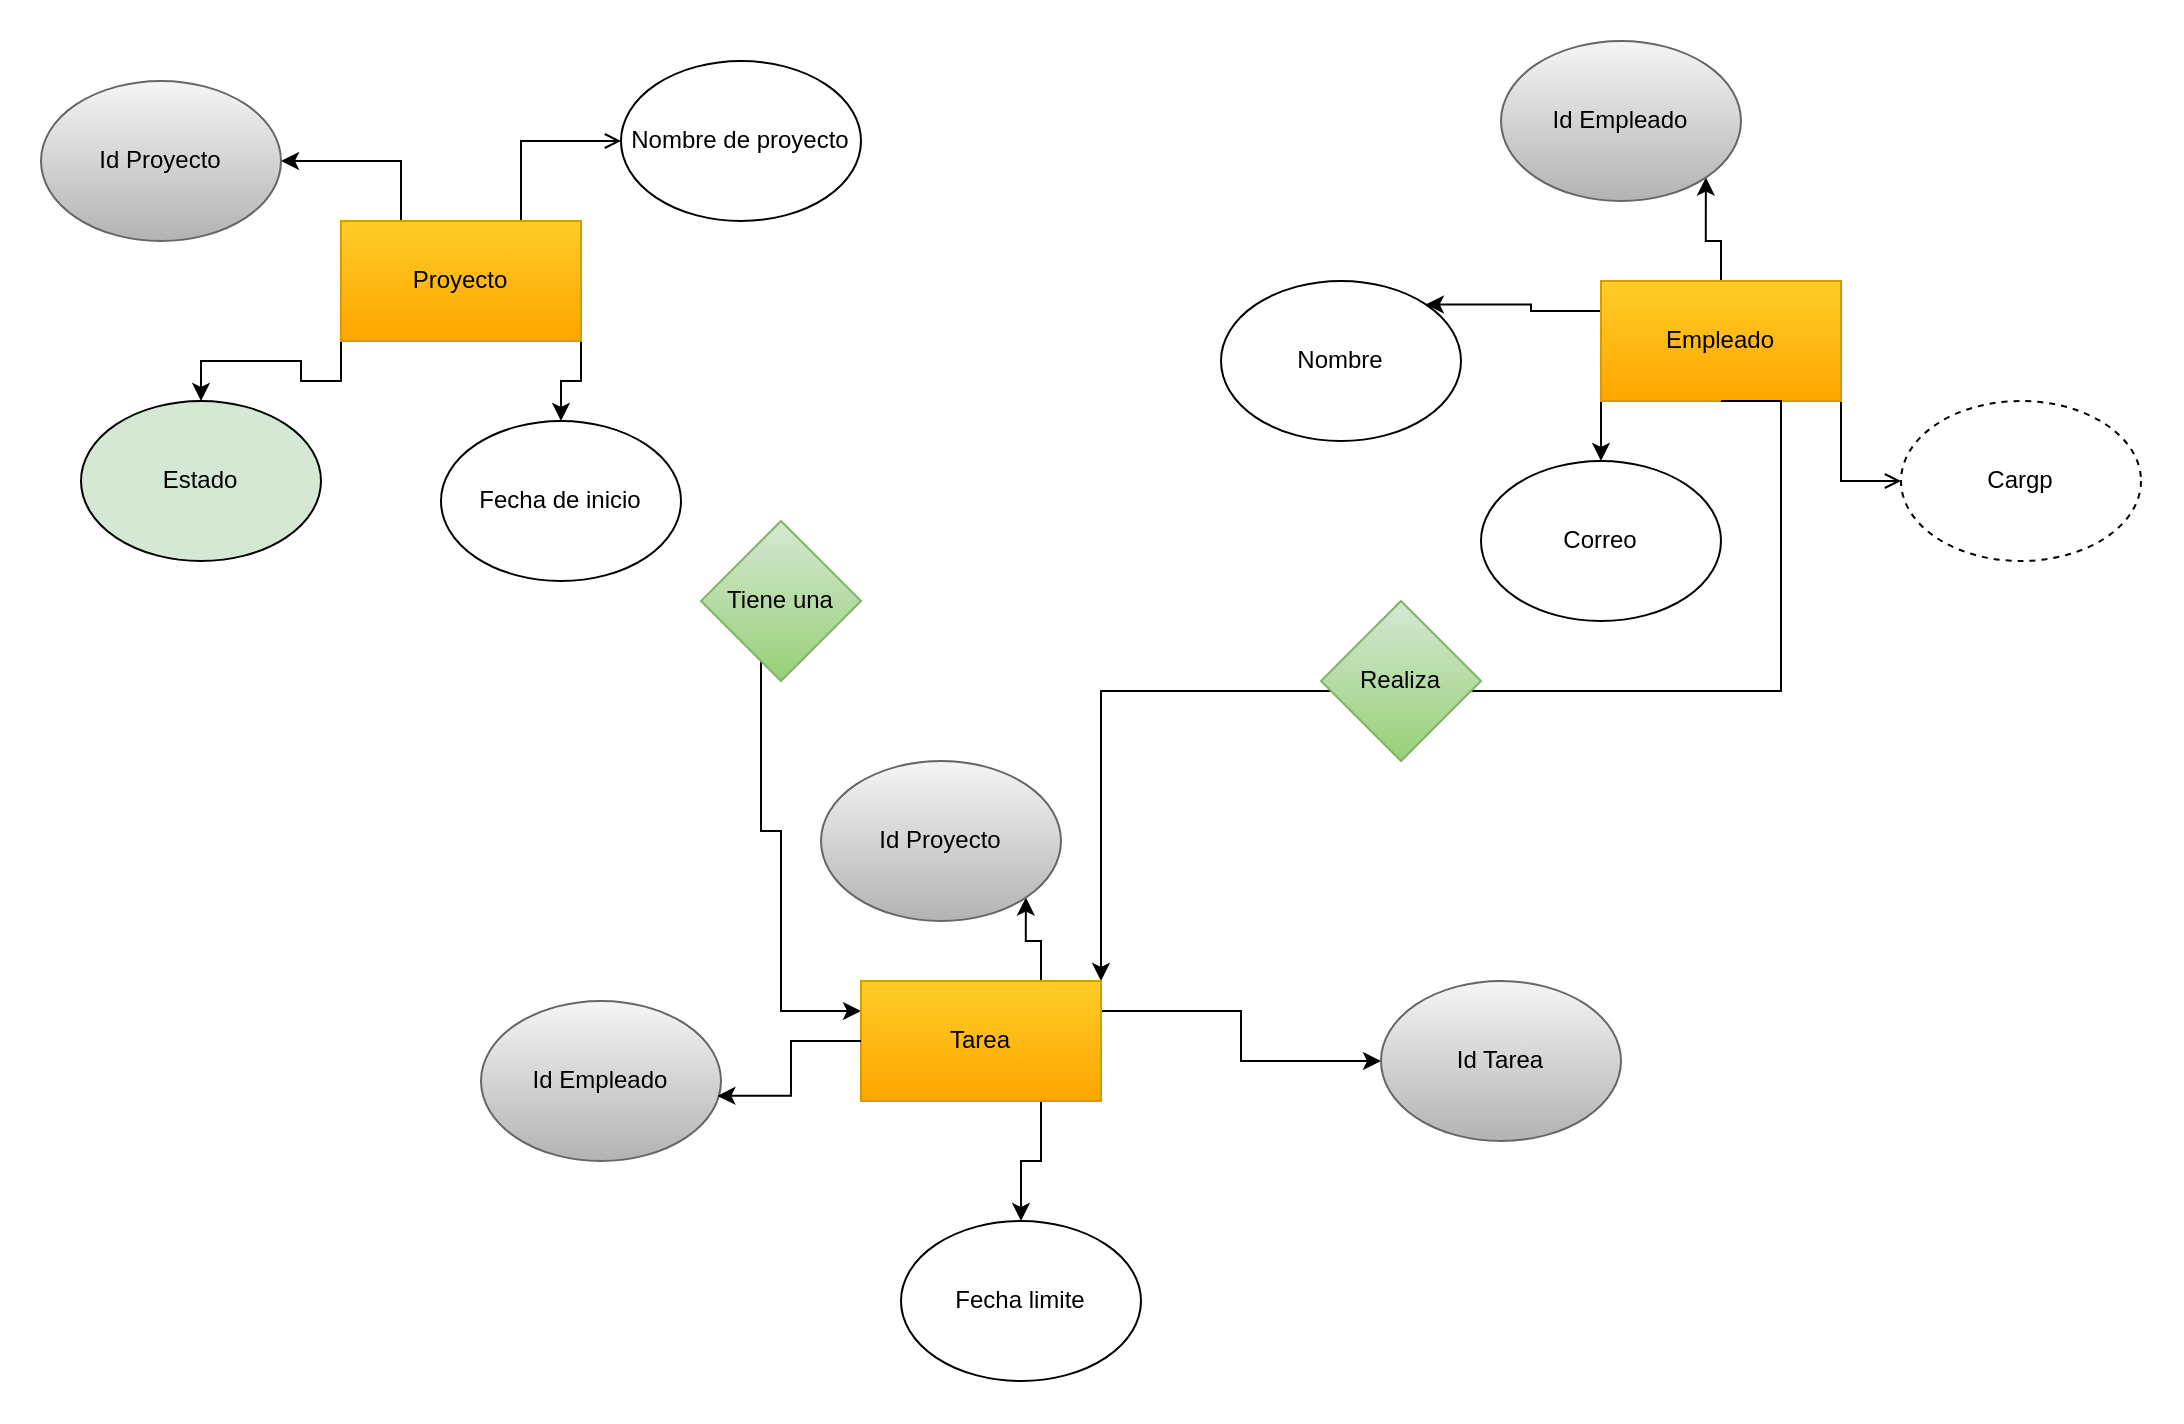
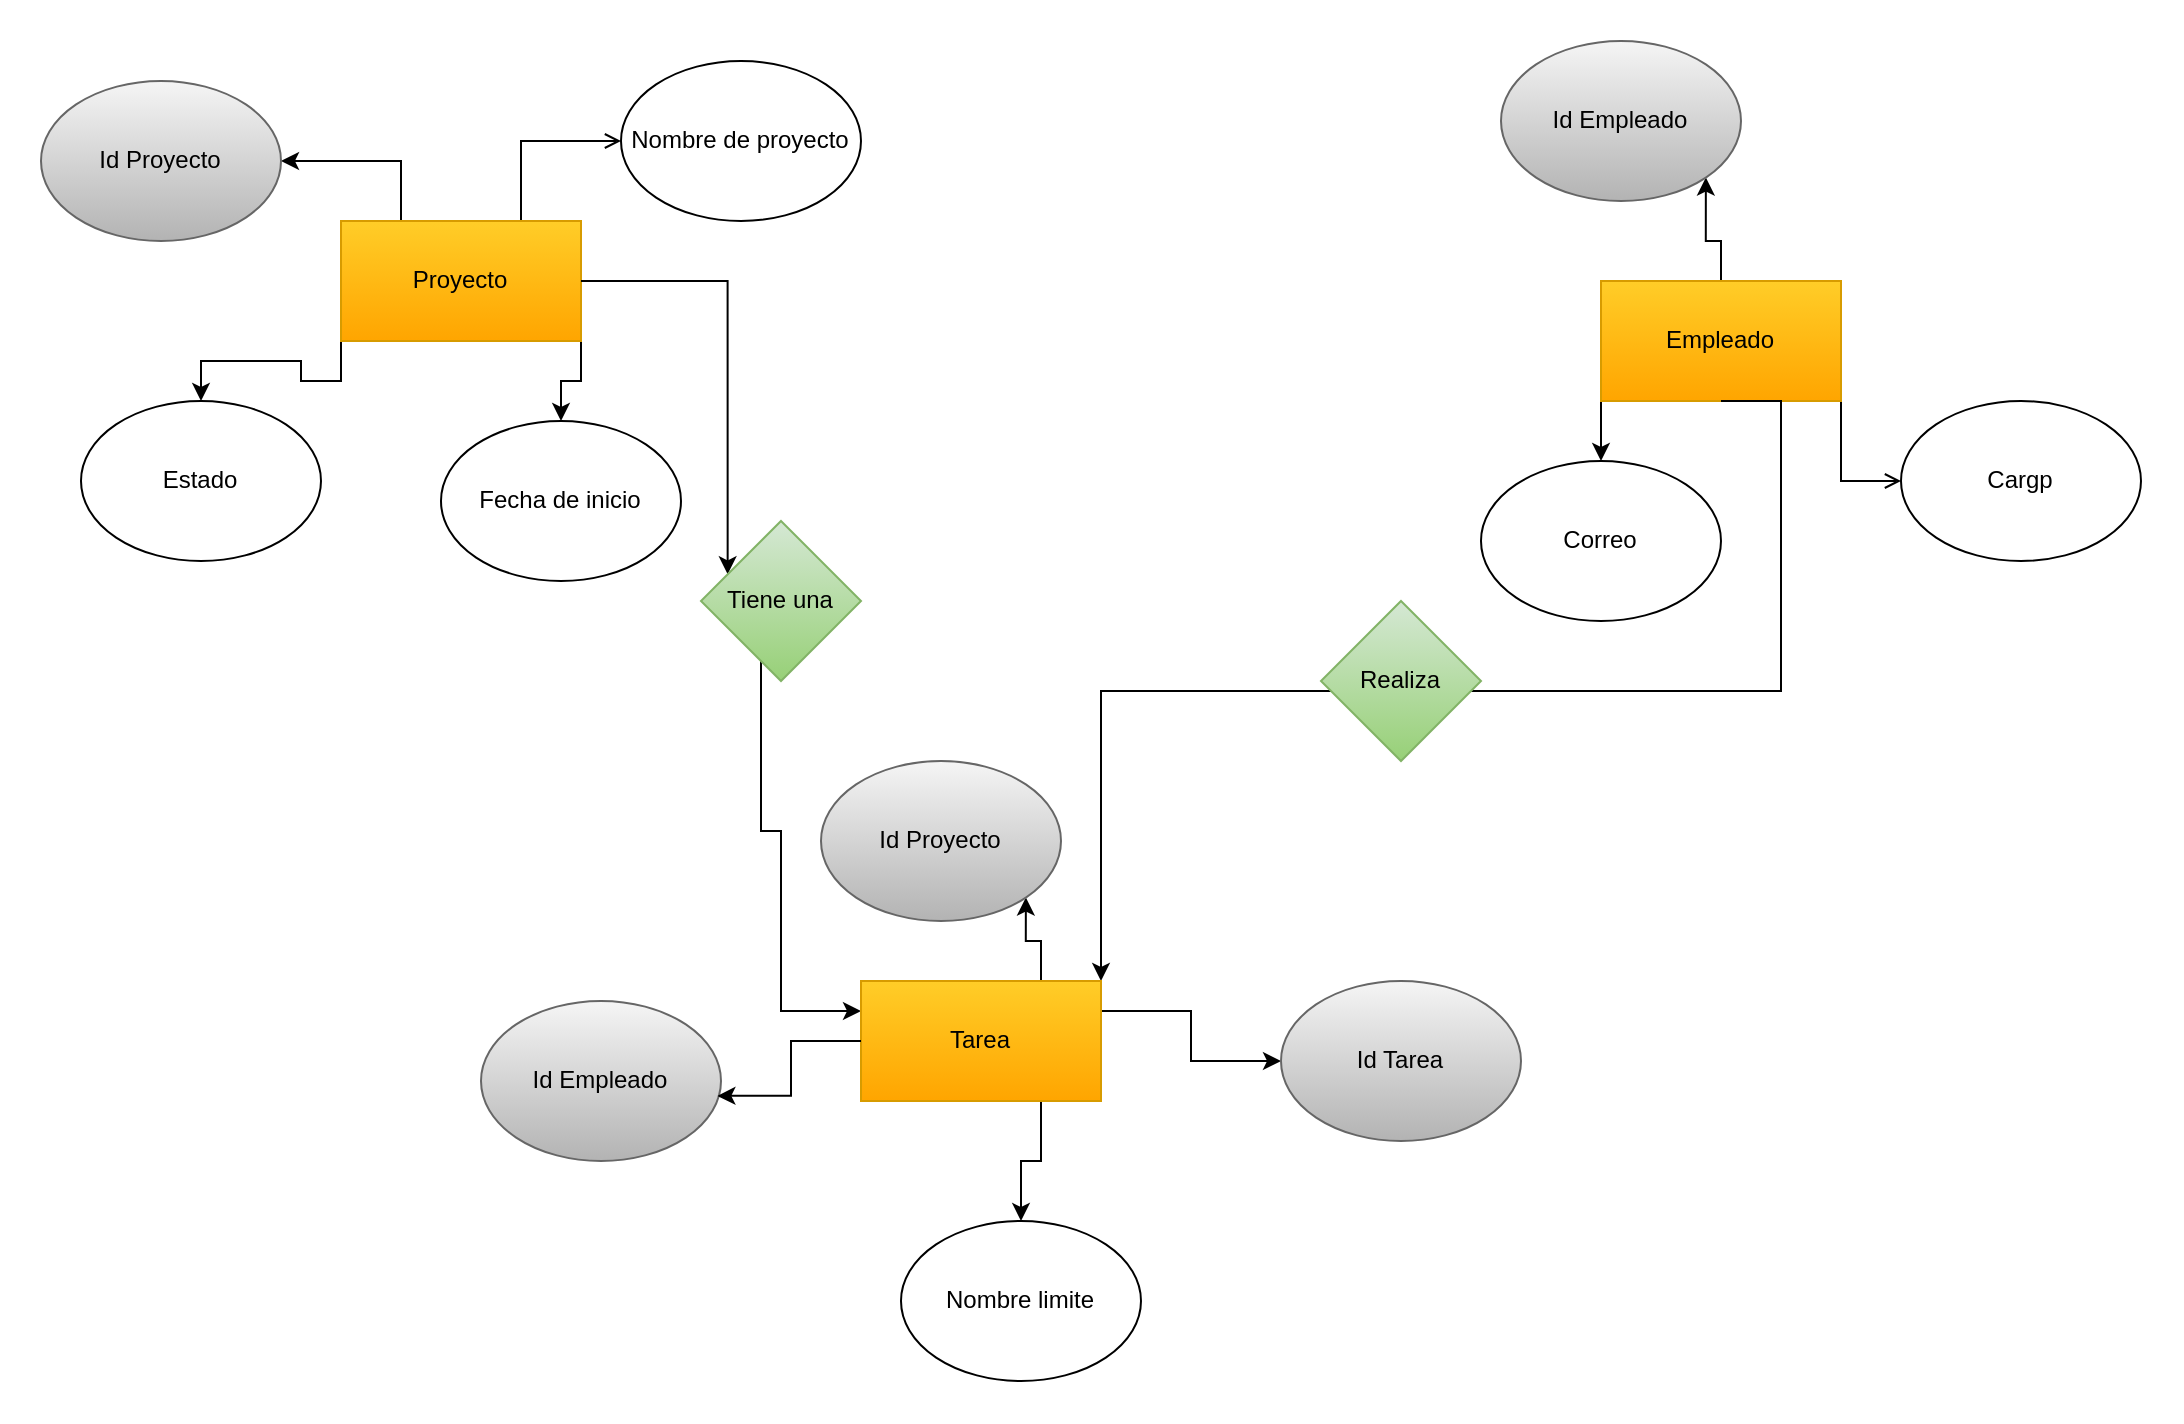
edge "Empleado" -> "Nombre": removed
edge "Proyecto" -> "Tiene una": added
node "Nombre": removed
node "Estado": fillcolor #d5e8d4 -> #ffffff
node "Cargp": style dashed -> solid
node "Id Tarea": moved (1501, 1061) -> (1401, 1061)
node "Fecha limite": label "Fecha limite" -> "Nombre limite"
